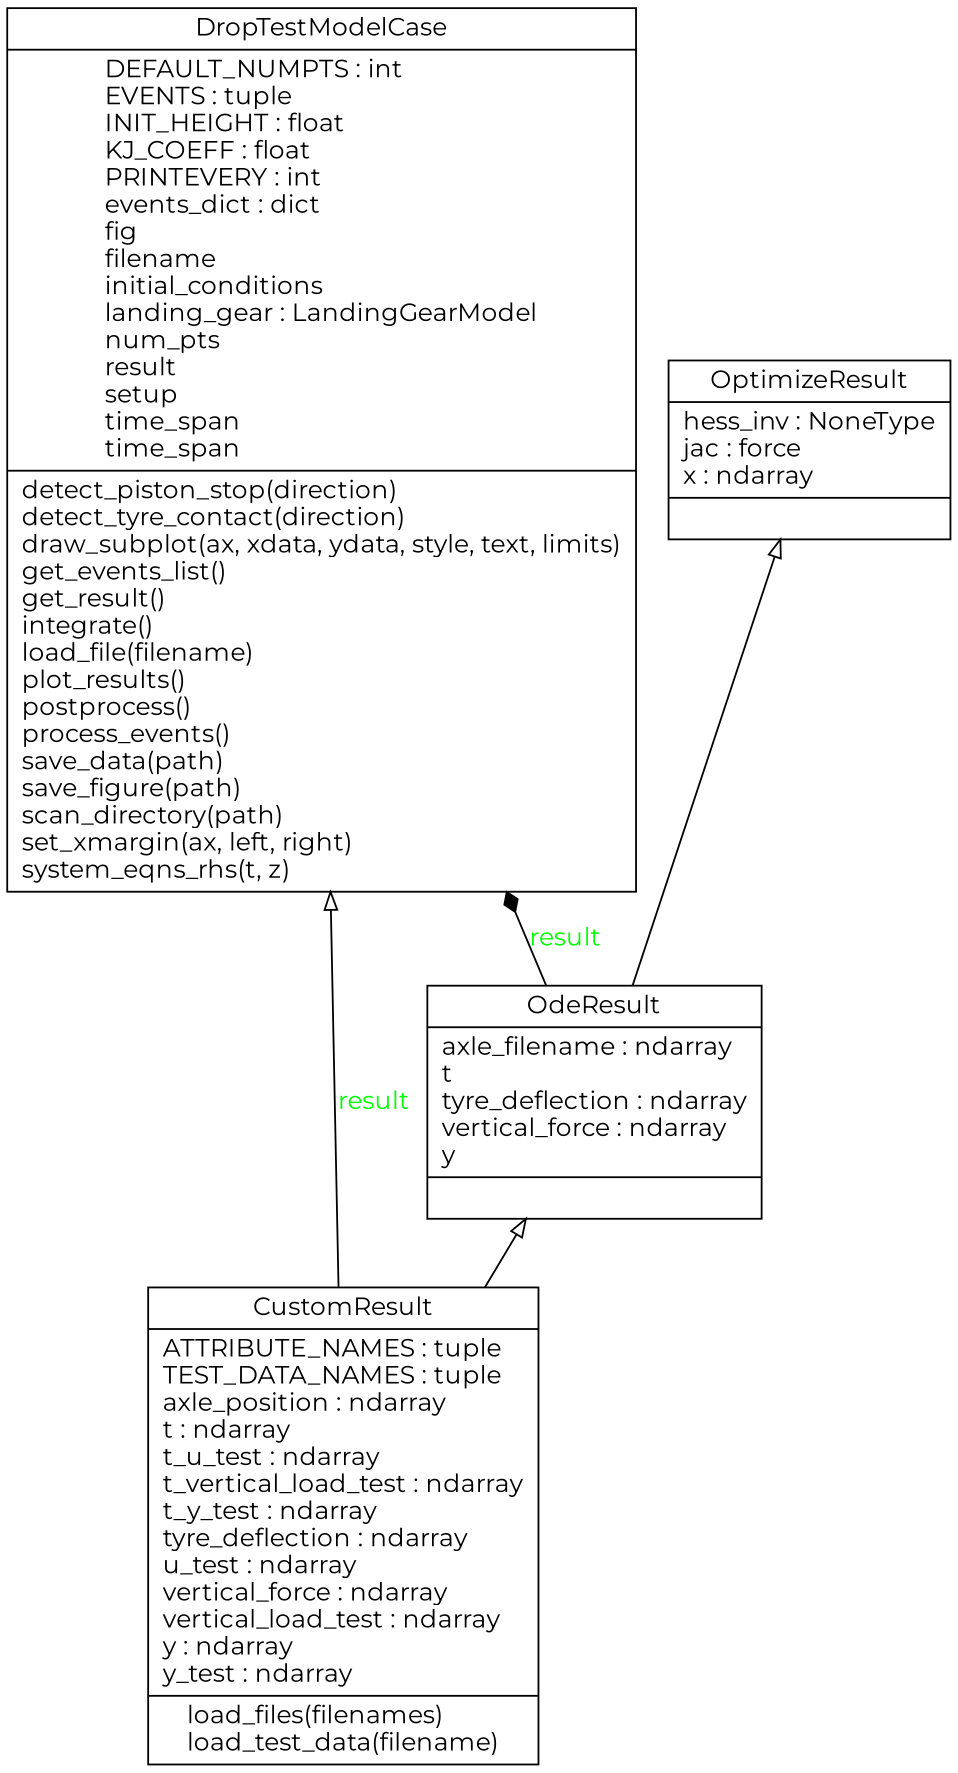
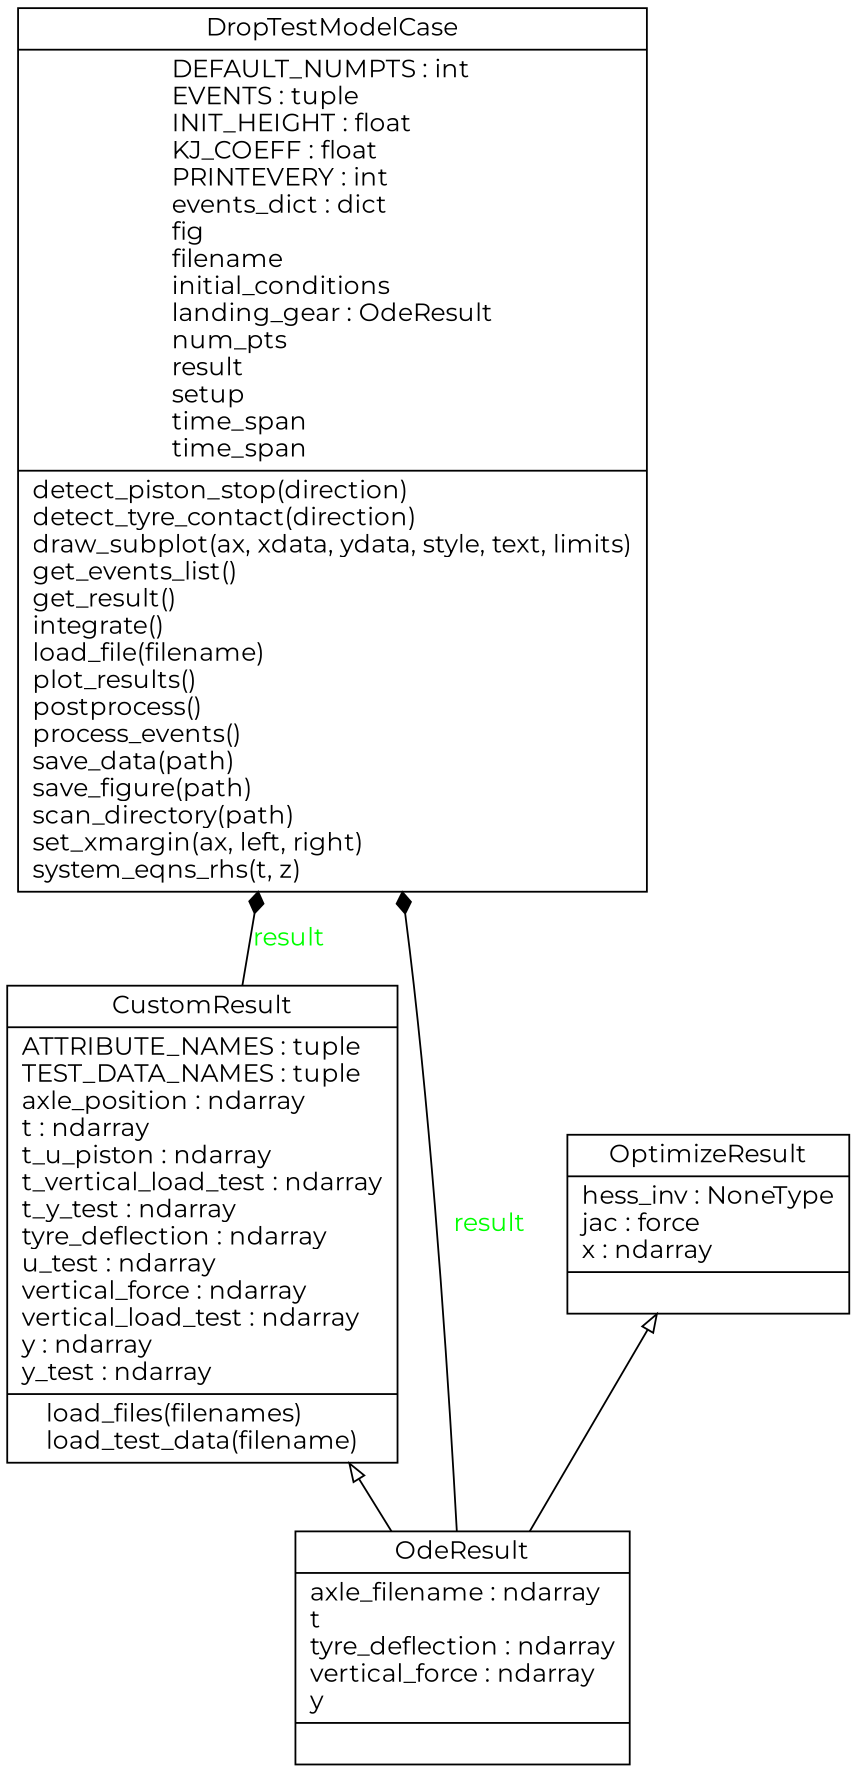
node "DropTestModelCase": text "landing_gear : LandingGearModel" -> "landing_gear : OdeResult"
edge "CustomResult" -> "DropTestModelCase": arrowhead empty -> diamond
edge "CustomResult" -> "OdeResult": reversed
node "CustomResult": text "t_u_test : ndarray" -> "t_u_piston : ndarray"
